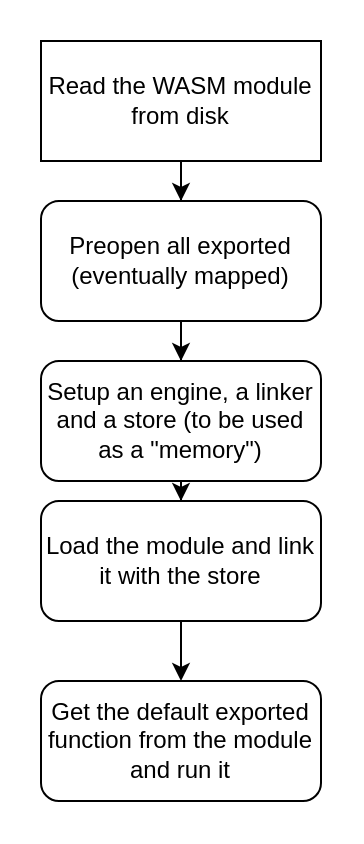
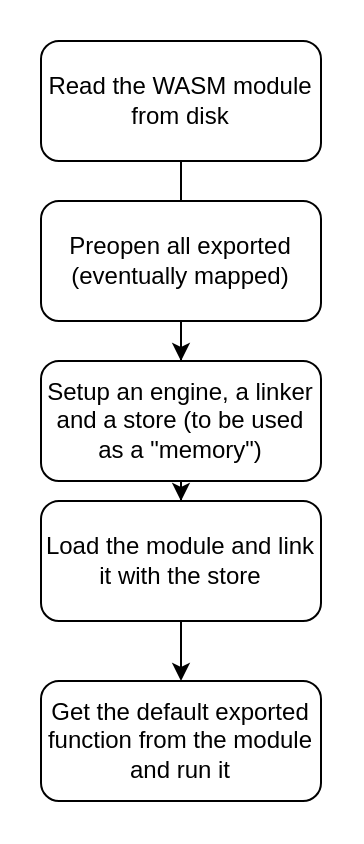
node "Read the WASM module from disk": shape rectangle -> rounded rectangle
edge "Read the WASM module from disk" -> "Preopen all exported (eventually mapped)": arrowhead classic -> none
